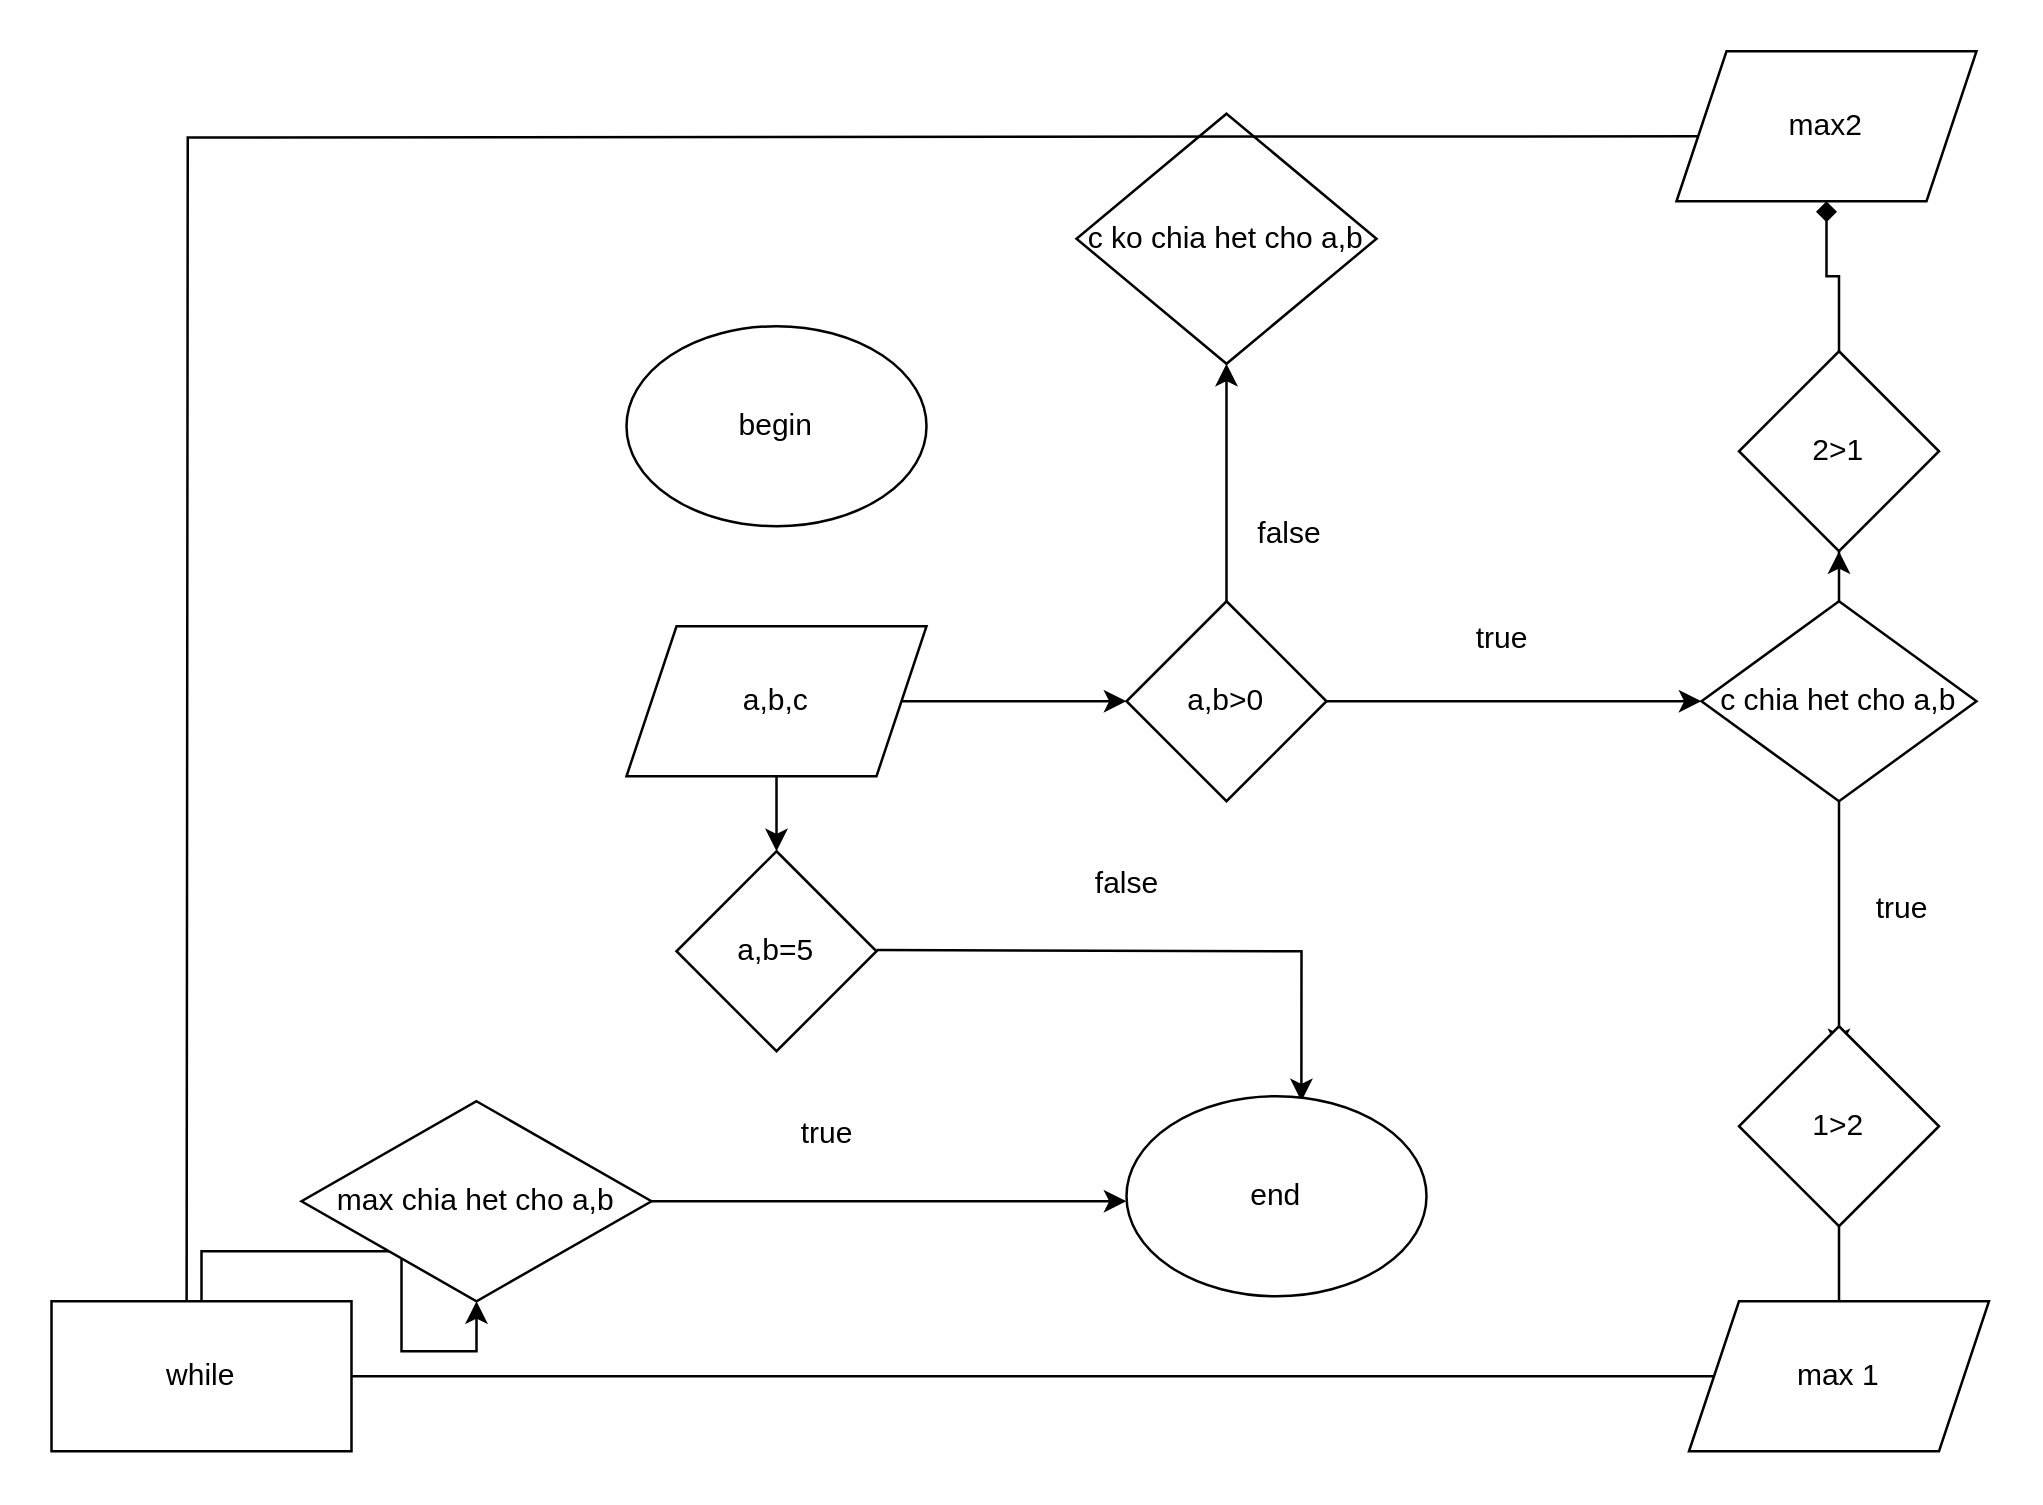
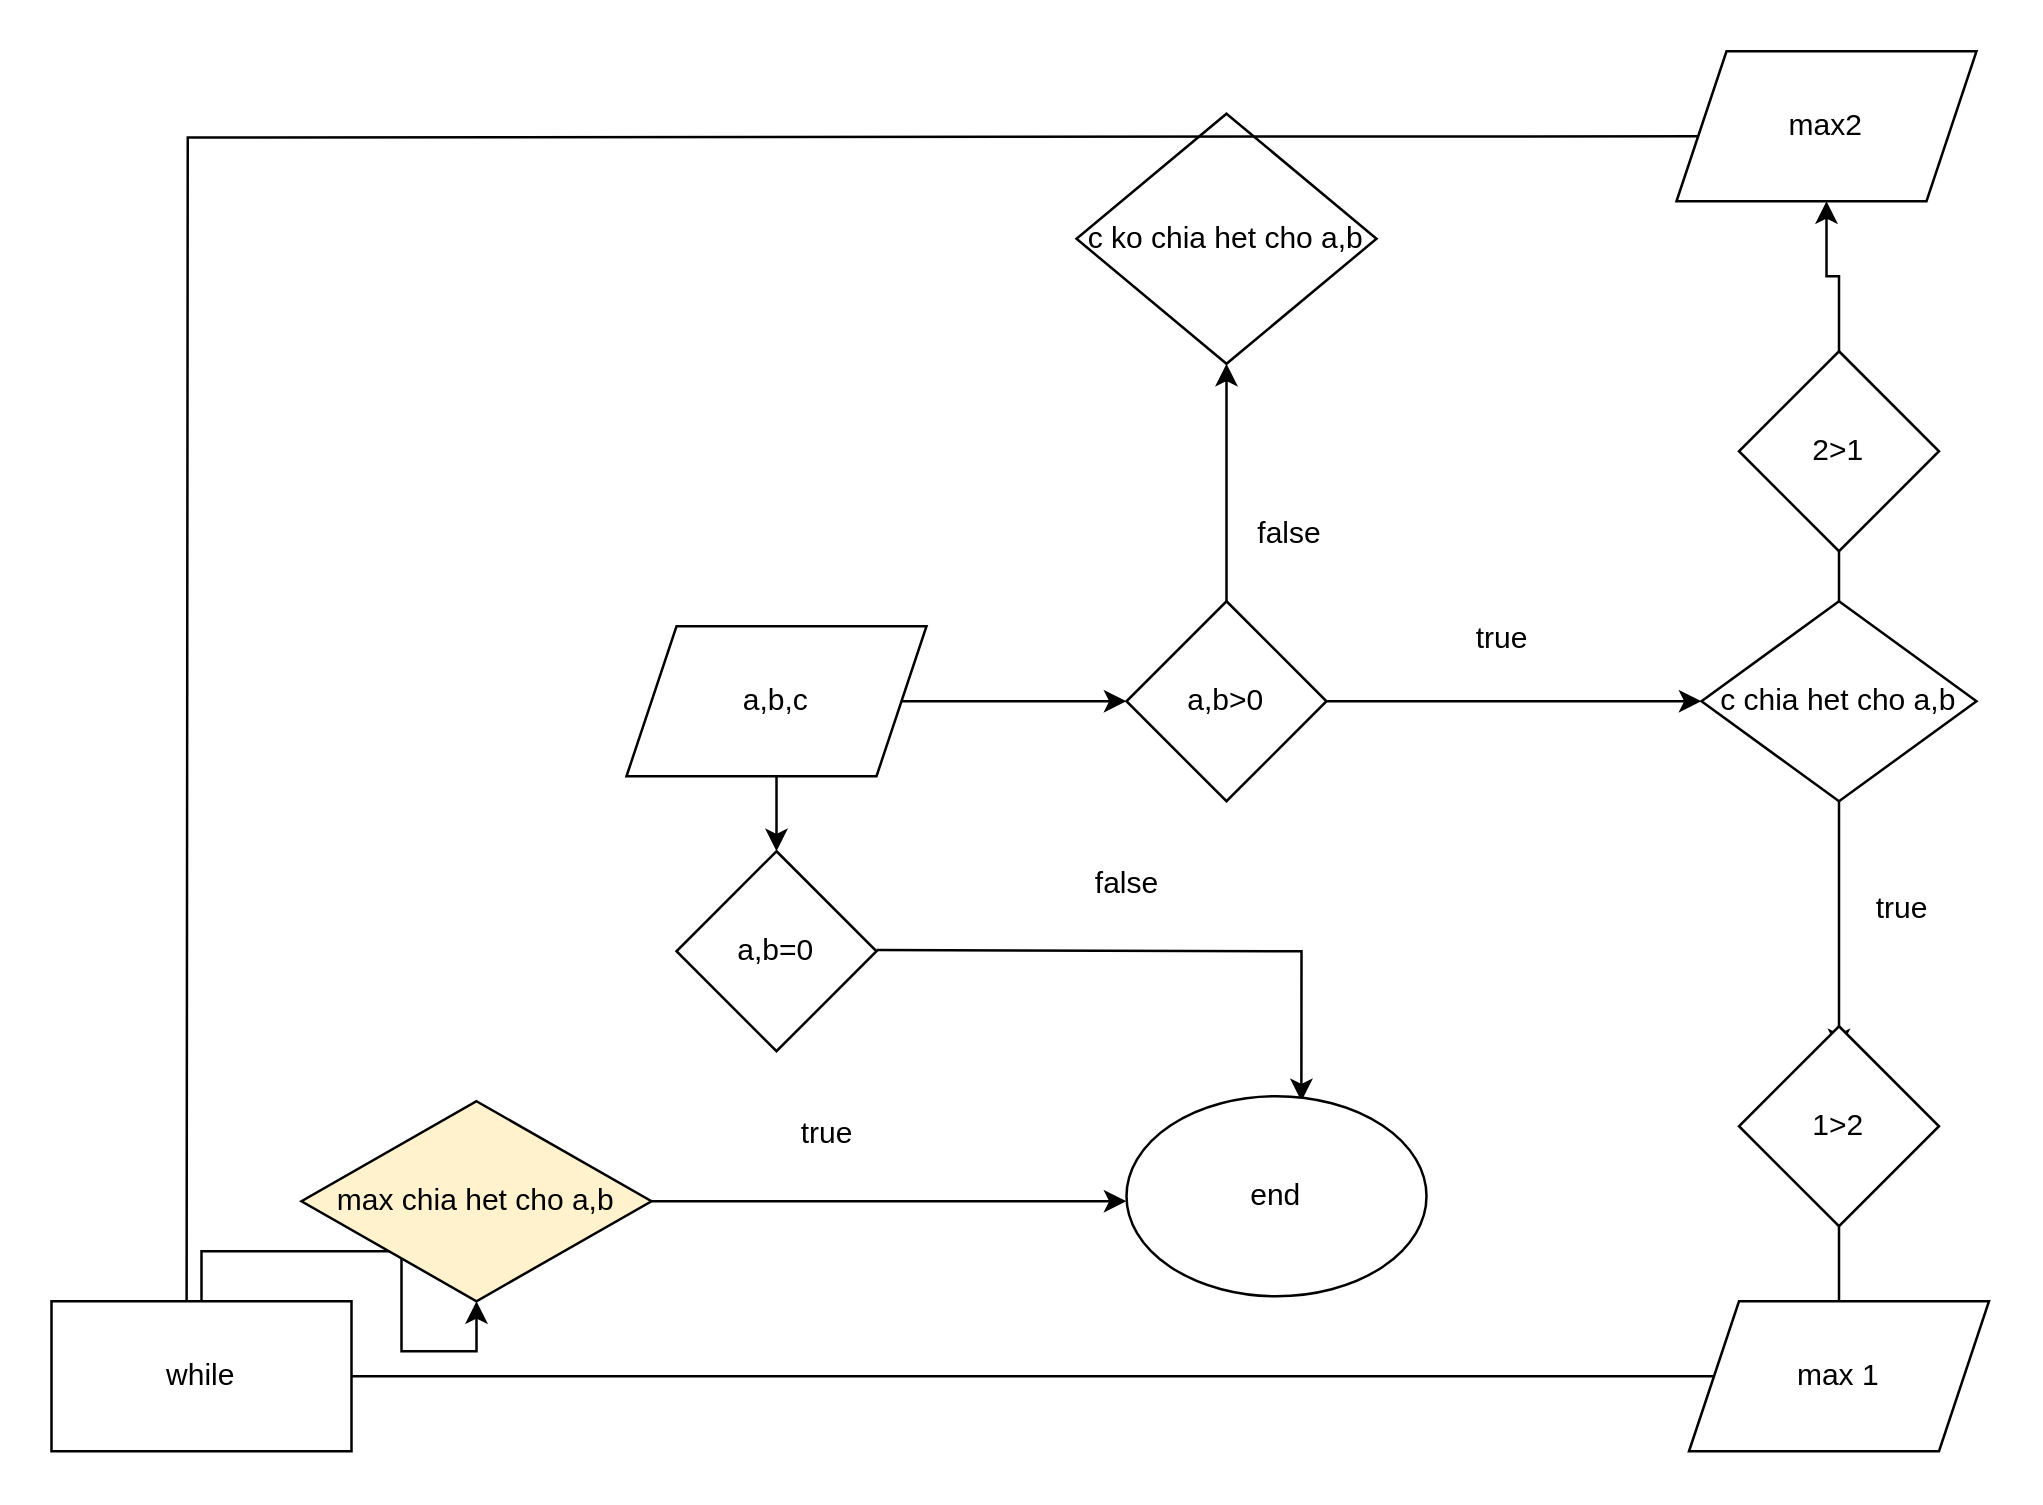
edge "2>1" -> "max2": arrowhead diamond -> classic
node "begin": removed
edge "c chia het cho a,b" -> "2>1": arrowhead classic -> none
node "a,b=5": label "a,b=5" -> "a,b=0"
node "max chia het cho a,b": fillcolor #ffffff -> #fff2cc
